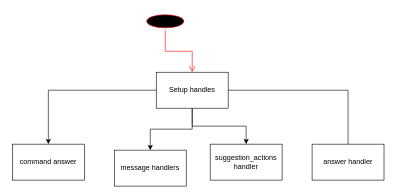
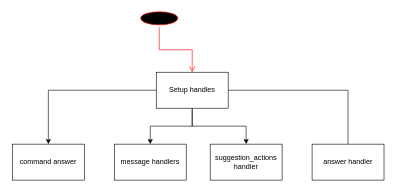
node "main()": moved (165, 21) -> (159, 18)
node "message handlers": moved (150, 168) -> (150, 162)
